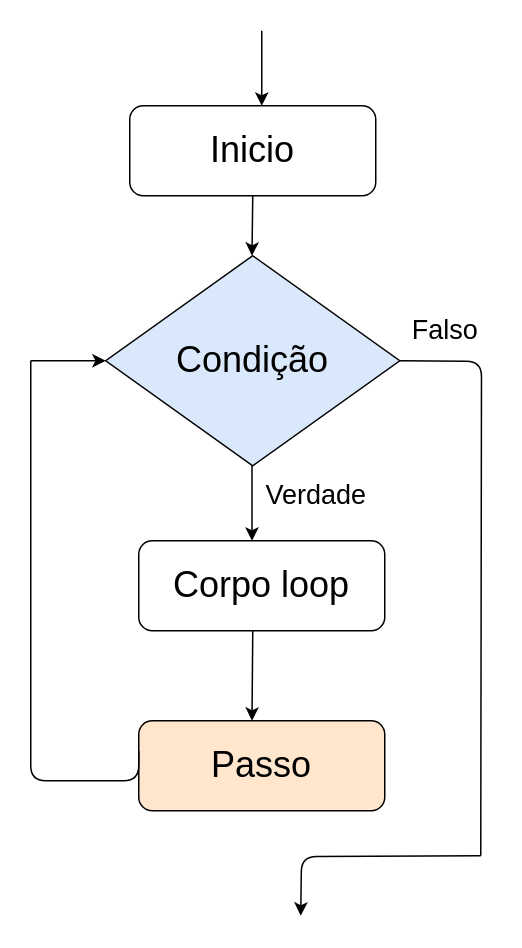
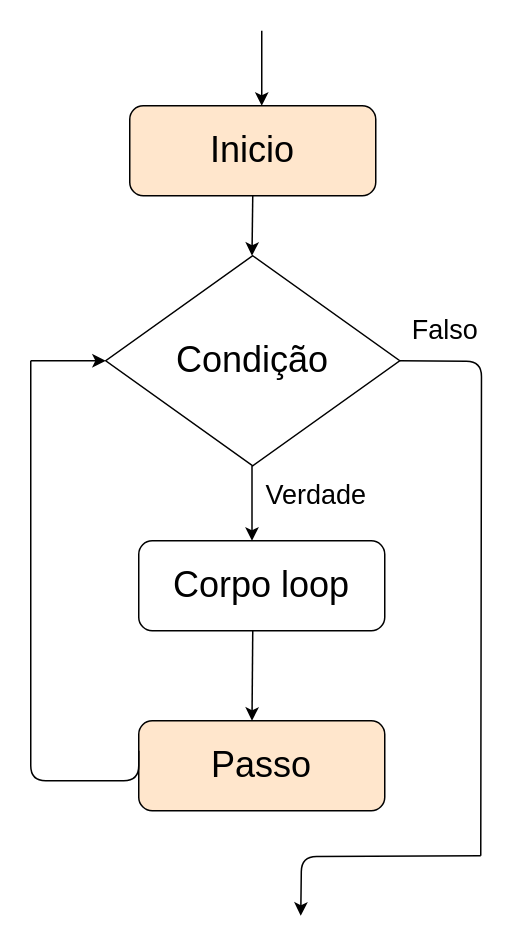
node "Inicio": fillcolor #ffffff -> #ffe6cc
node "Condição": fillcolor #dae8fc -> #ffffff
